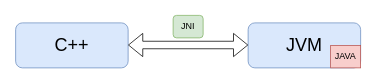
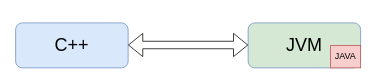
node "JNI": removed
node "JVM": fillcolor #dae8fc -> #d5e8d4
